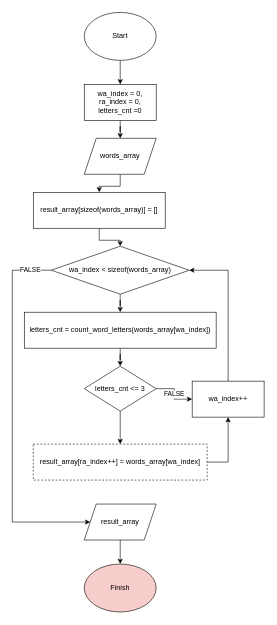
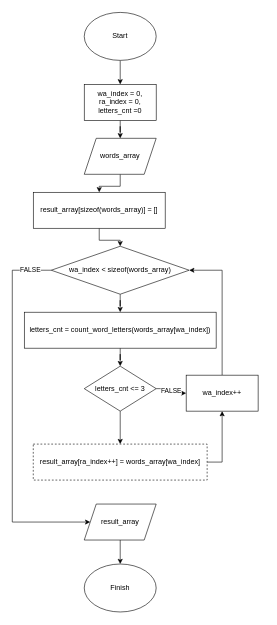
node "wa_index++": moved (228, 399) -> (222, 393)
node "Finish": fillcolor #f8cecc -> #ffffff
